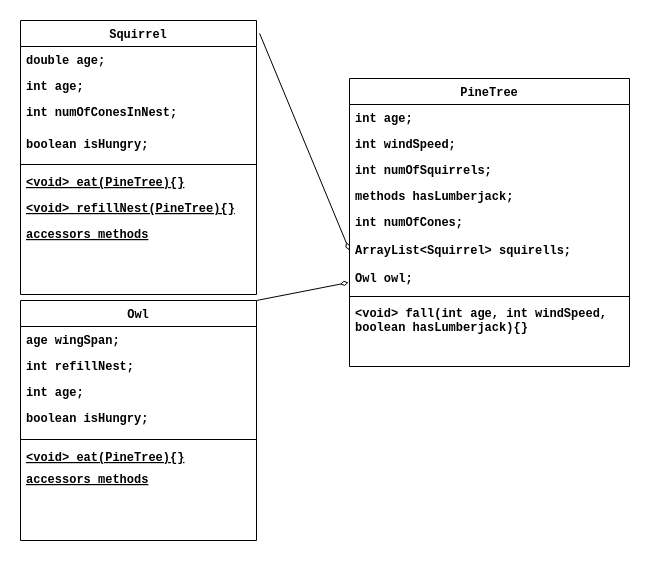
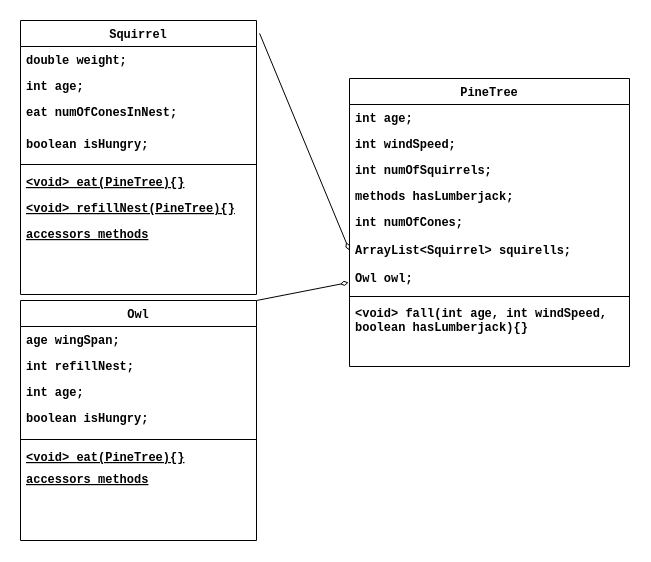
node "double age;": label "double age;" -> "double weight;"
node "int numOfConesInNest;": label "int numOfConesInNest;" -> "eat numOfConesInNest;"
